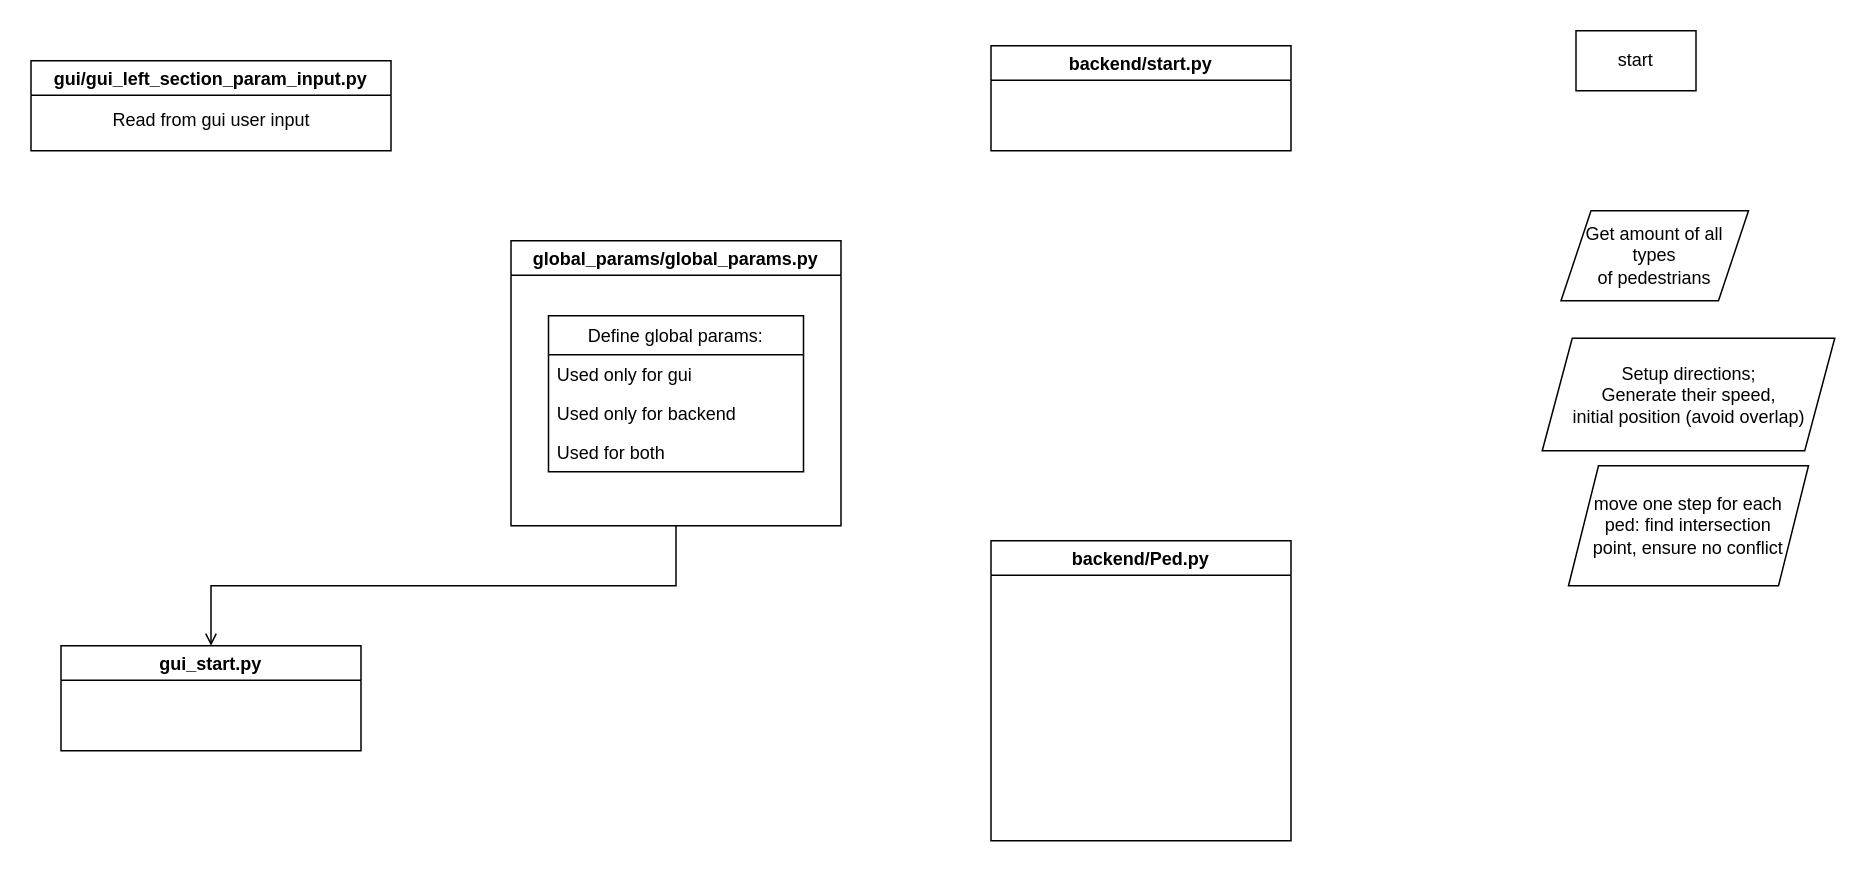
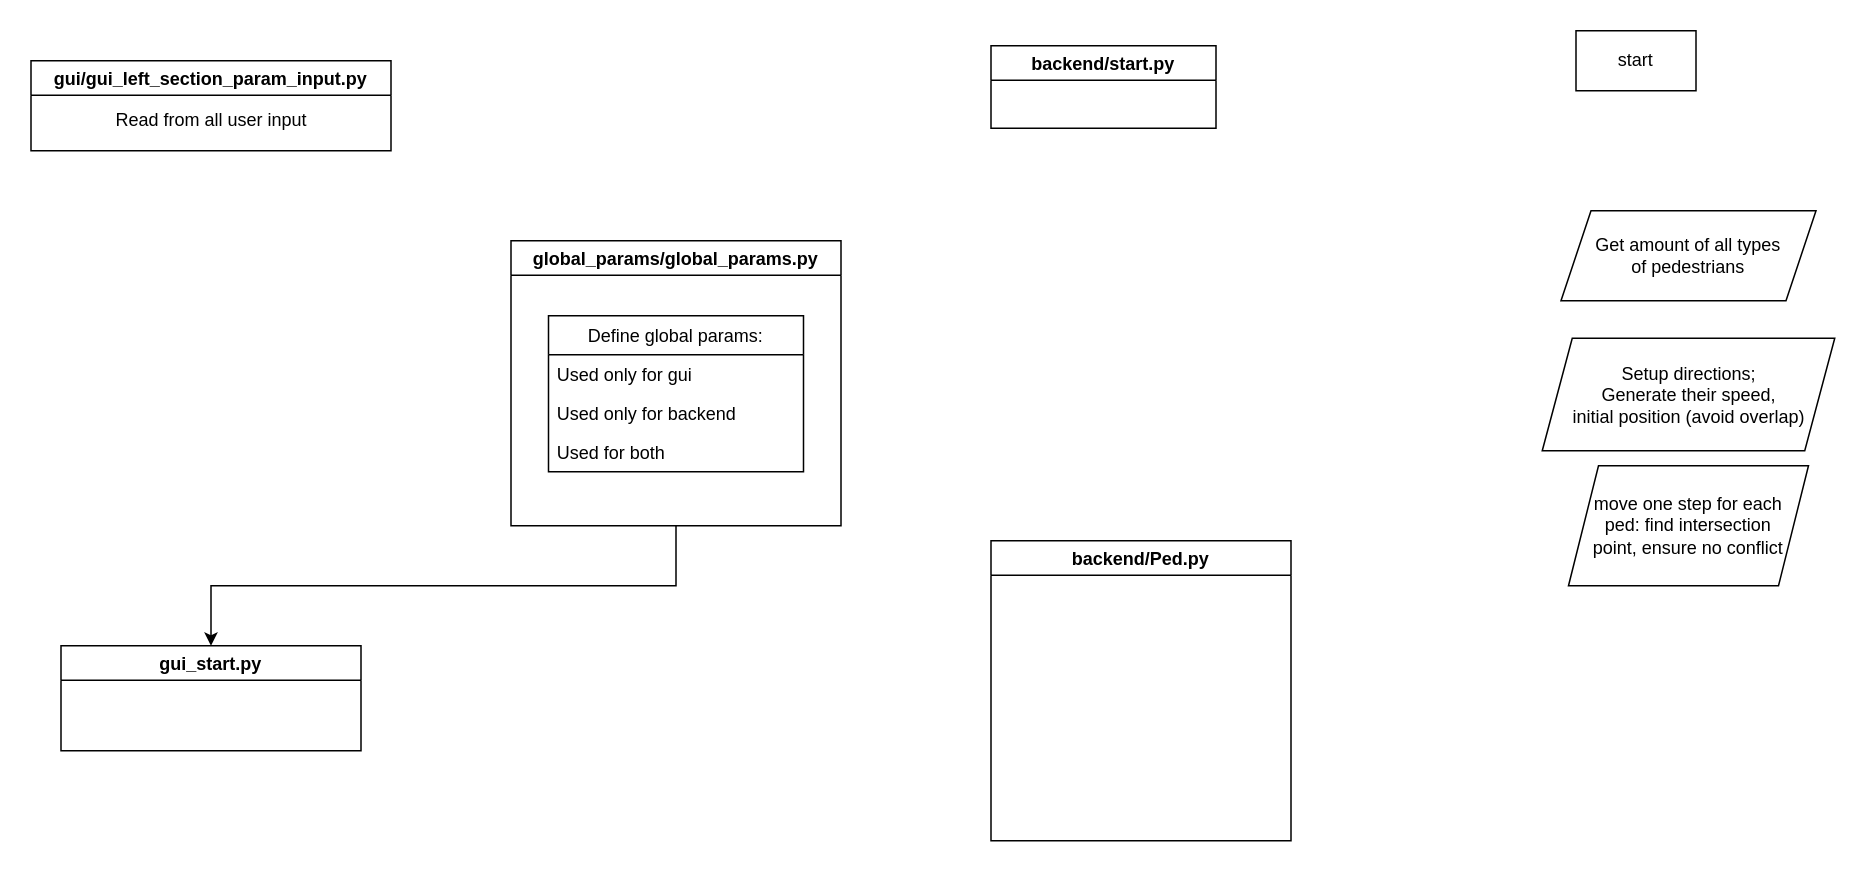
node "backend/start.py": size 300x105 -> 225x83
node "Read from gui user input": label "Read from gui user input" -> "Read from all user input"
node "Get amount of all types of pedestrians": size 188x90 -> 255x90
edge "global_params/global_params.py" -> "gui_start.py": arrowhead open -> classic
